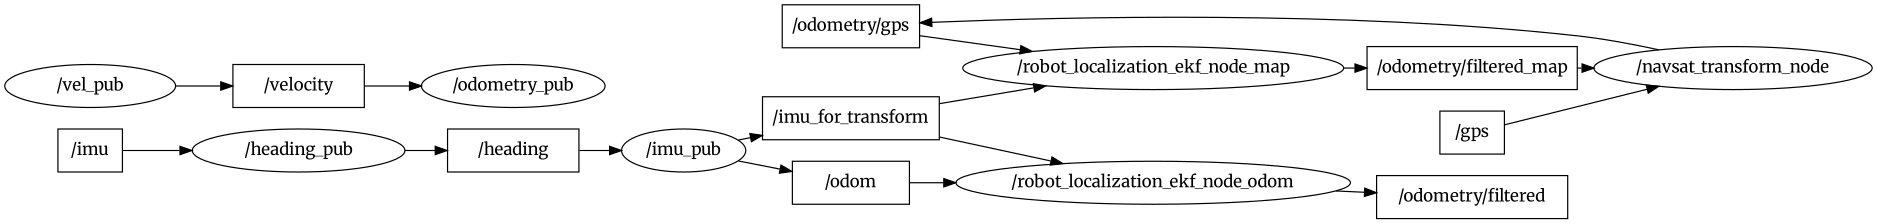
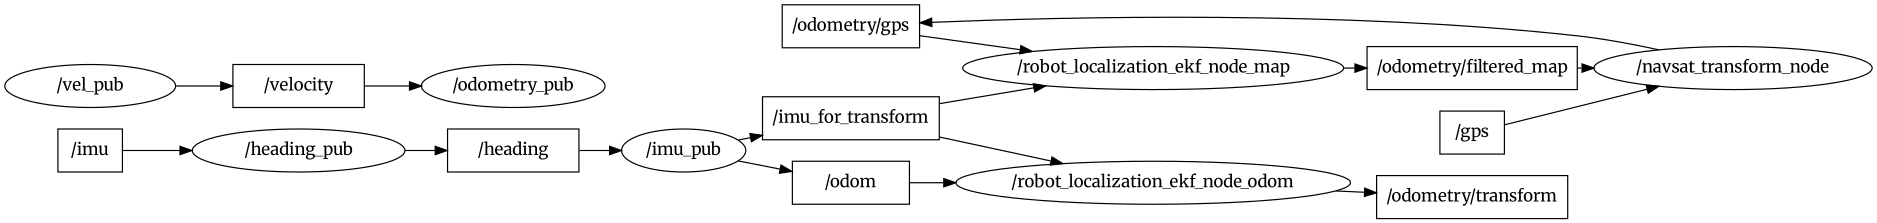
node "/odometry/filtered": label "/odometry/filtered" -> "/odometry/transform"
